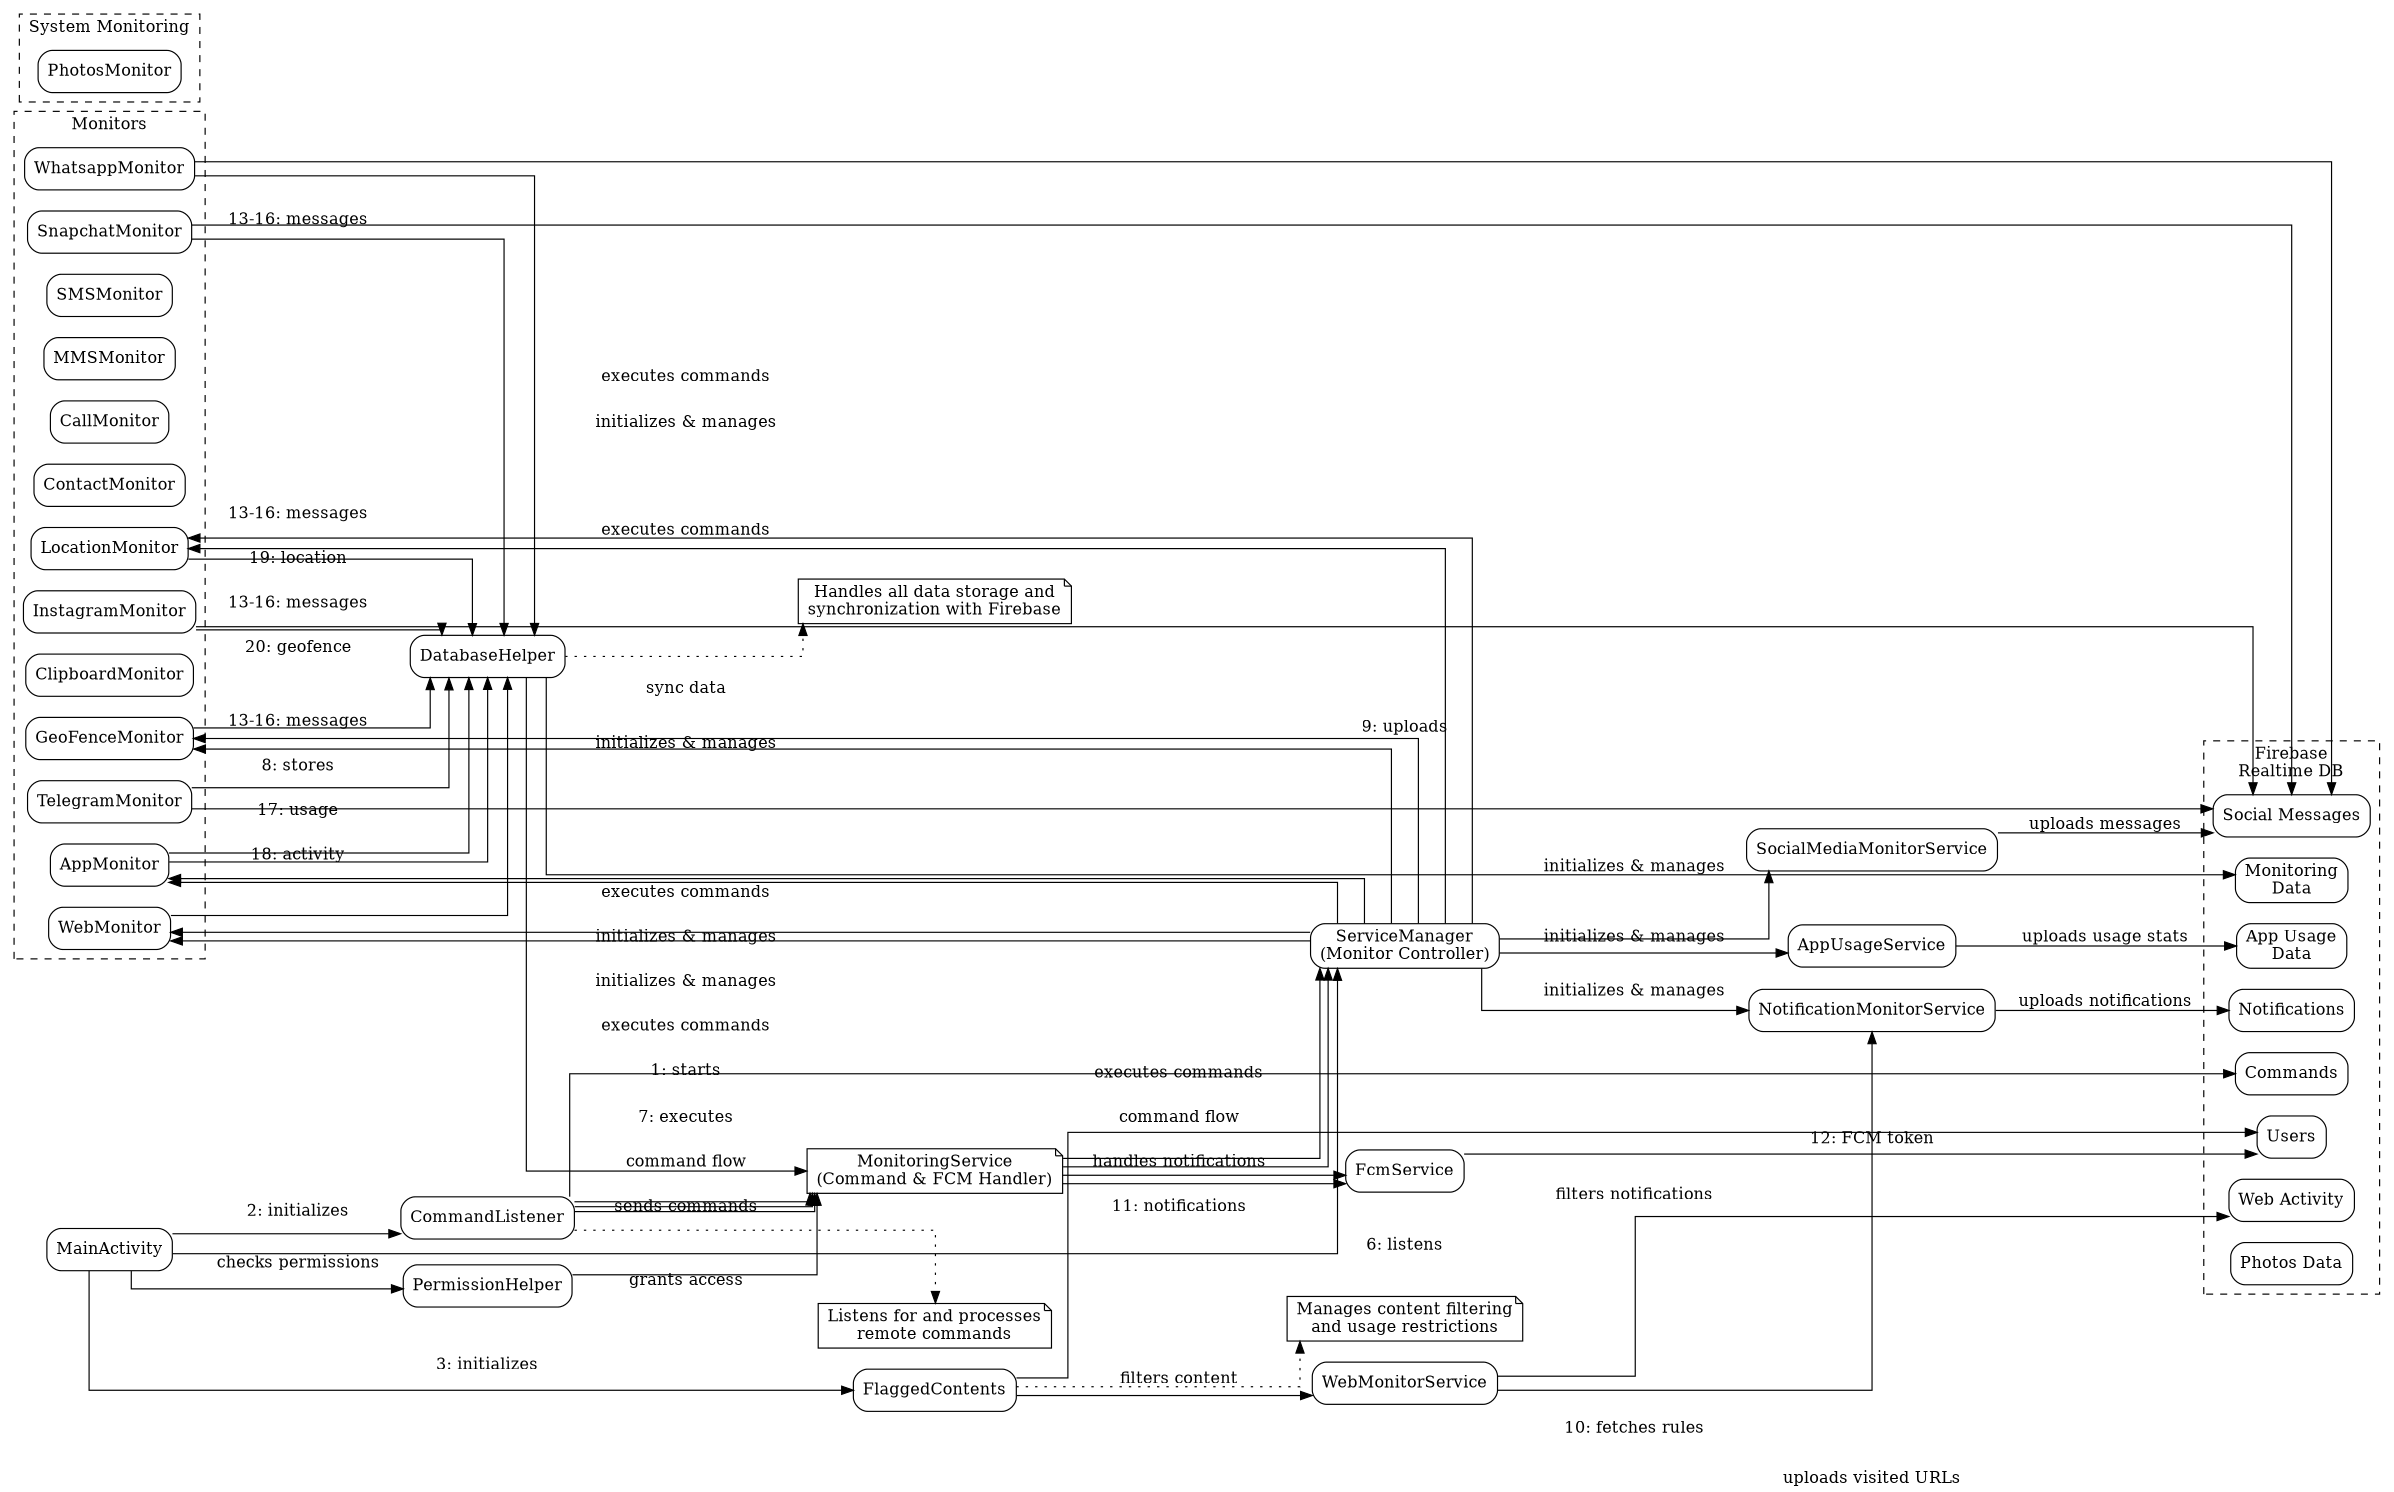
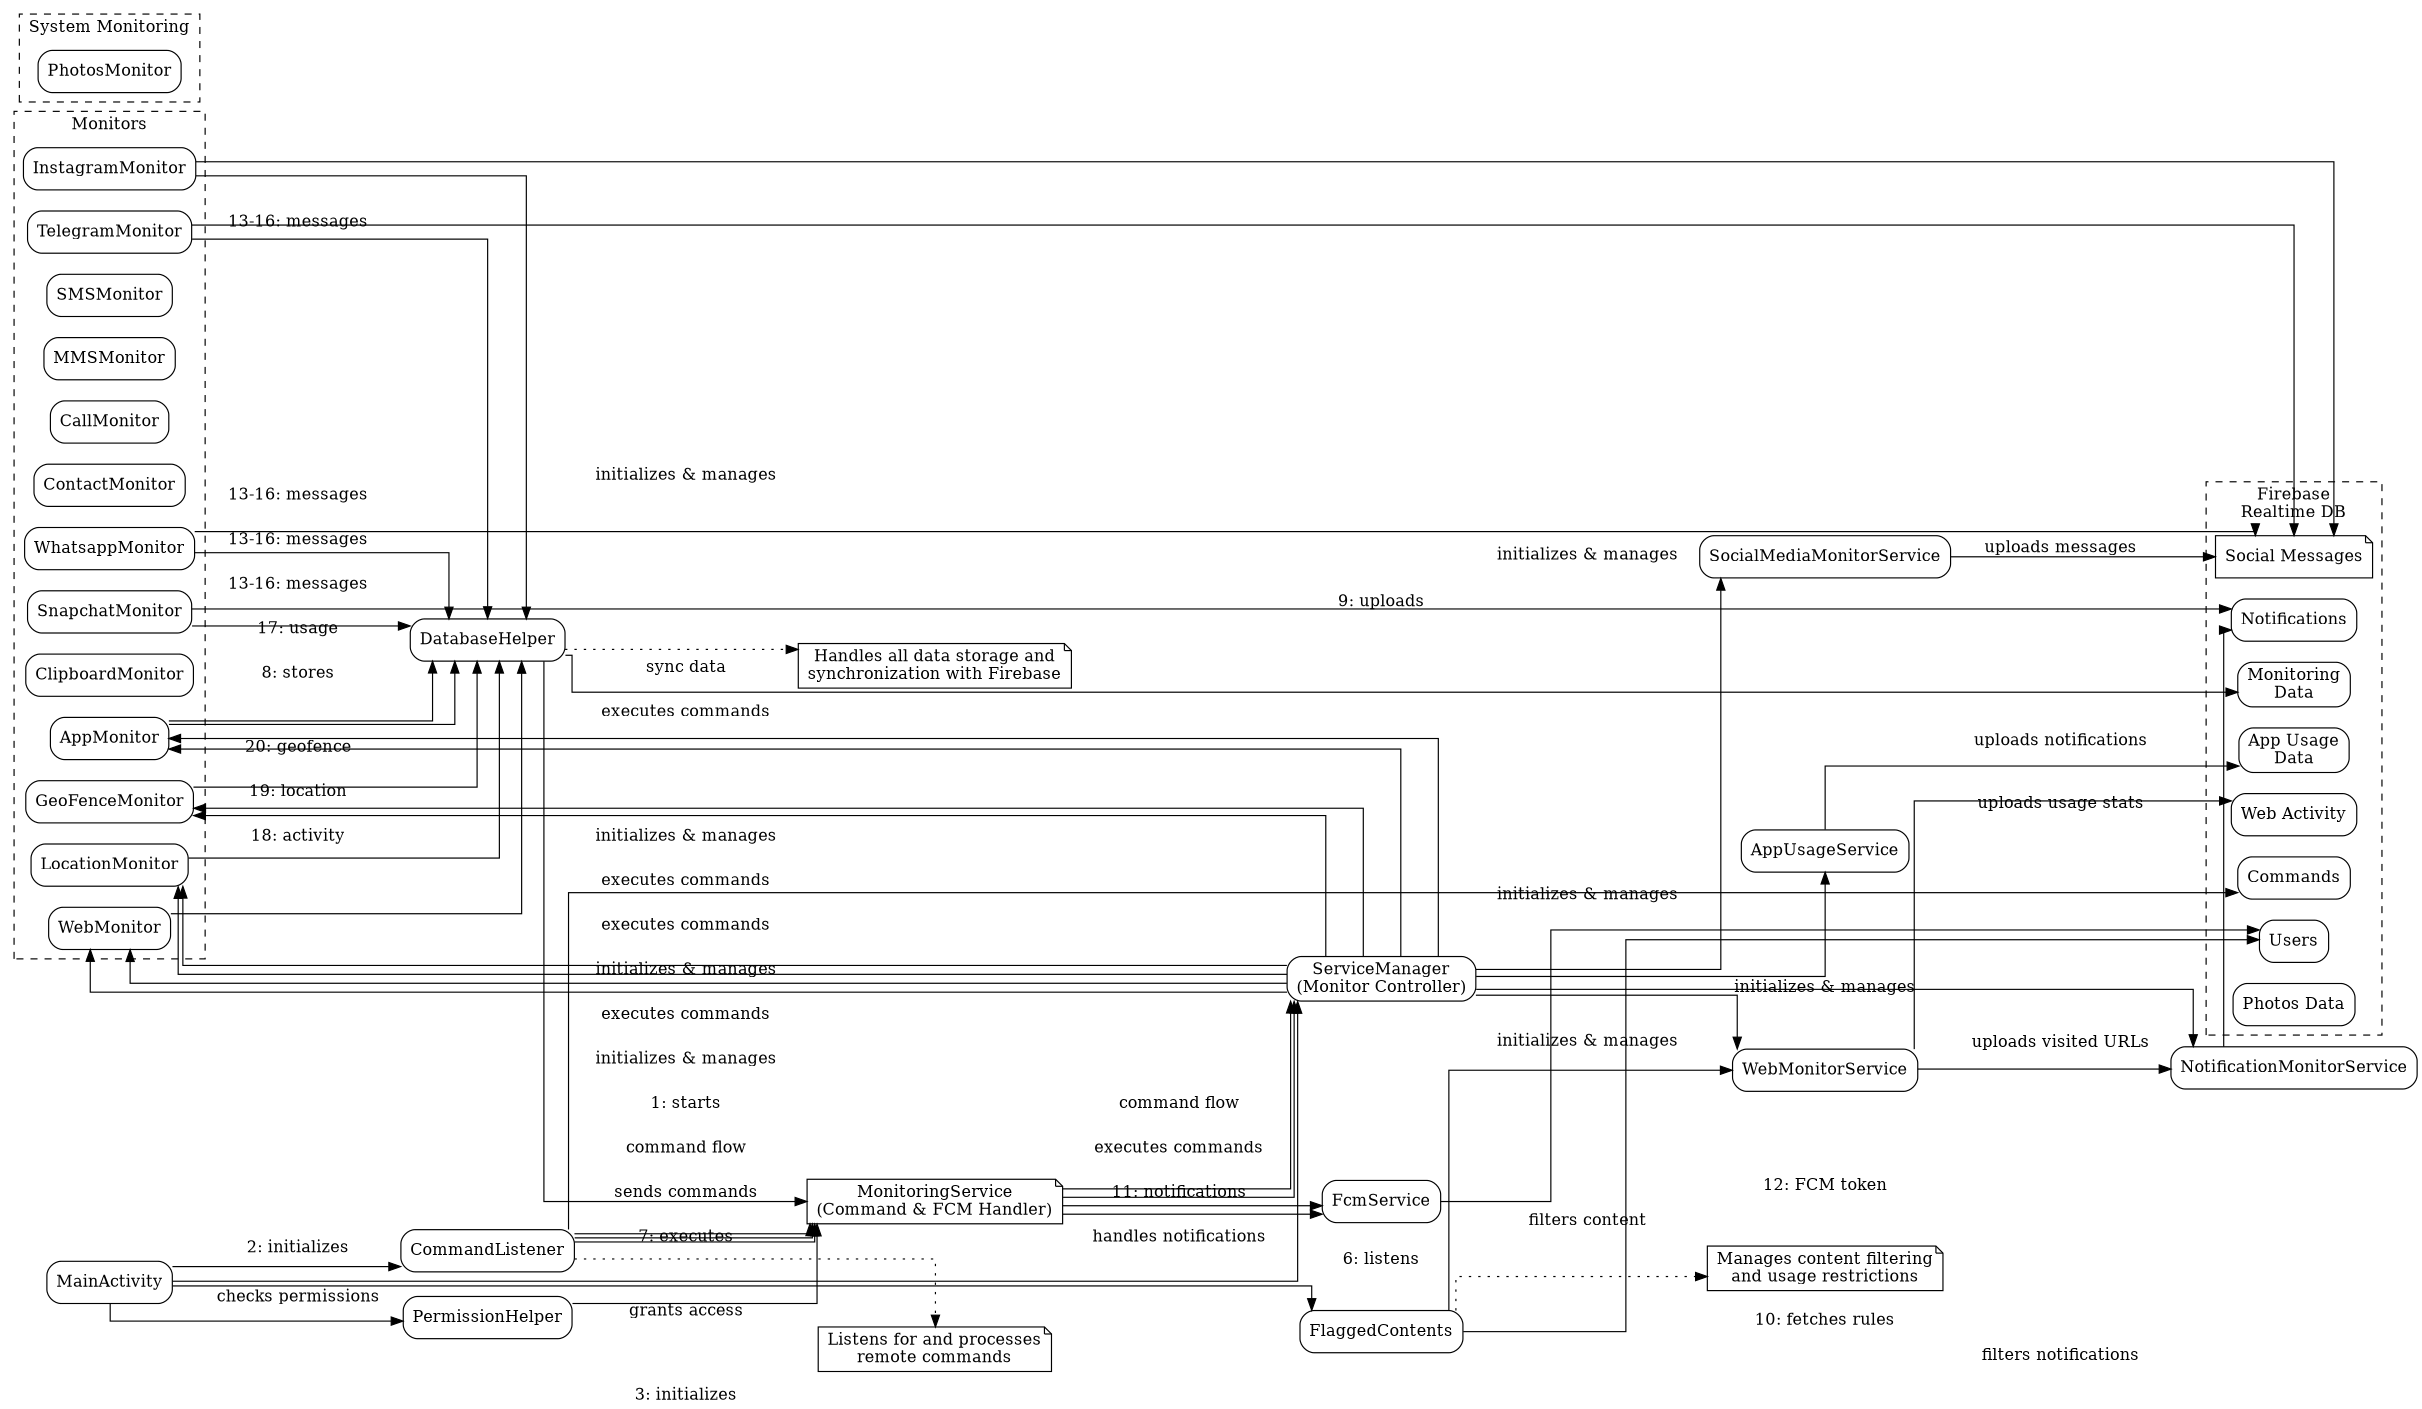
edge "SnapchatMonitor" -> "Social Messages": now "SnapchatMonitor" -> "Notifications"
node "Social Messages": shape box -> note
edge "ServiceManager (Monitor Controller)" -> "WebMonitorService": added, label "initializes & manages"
